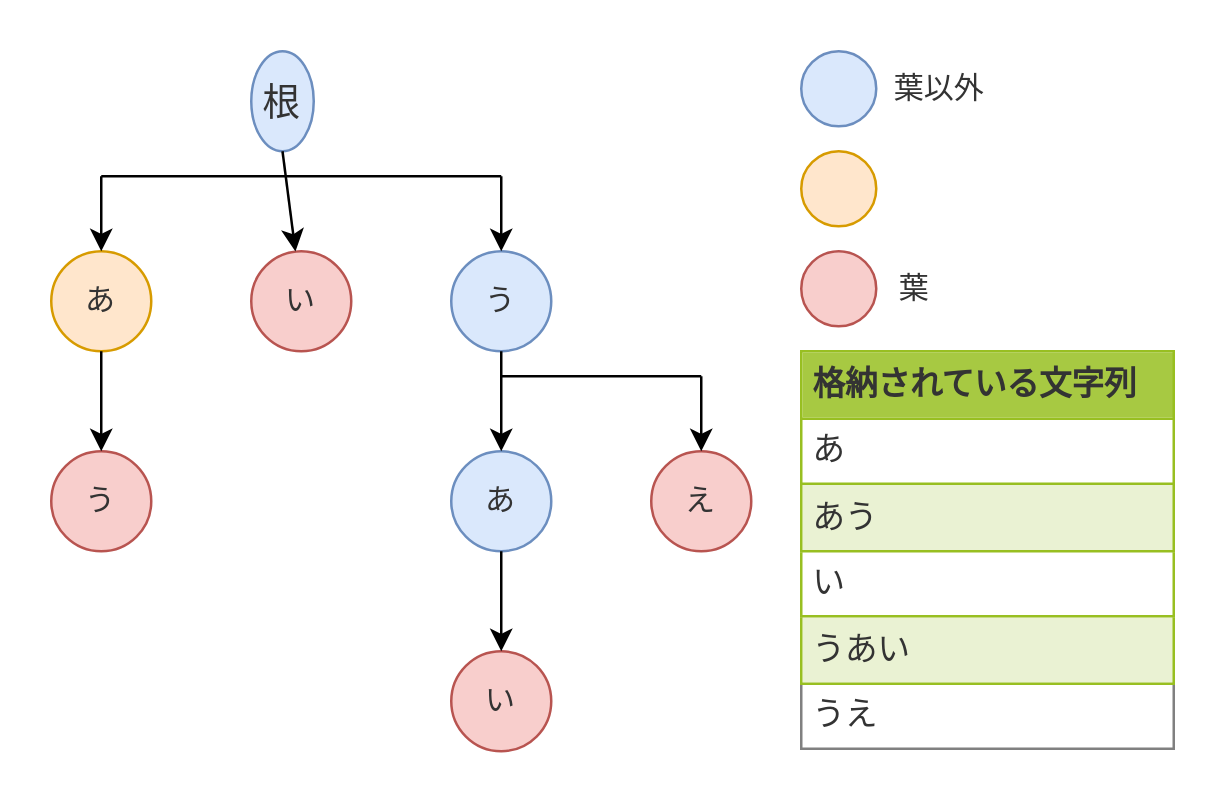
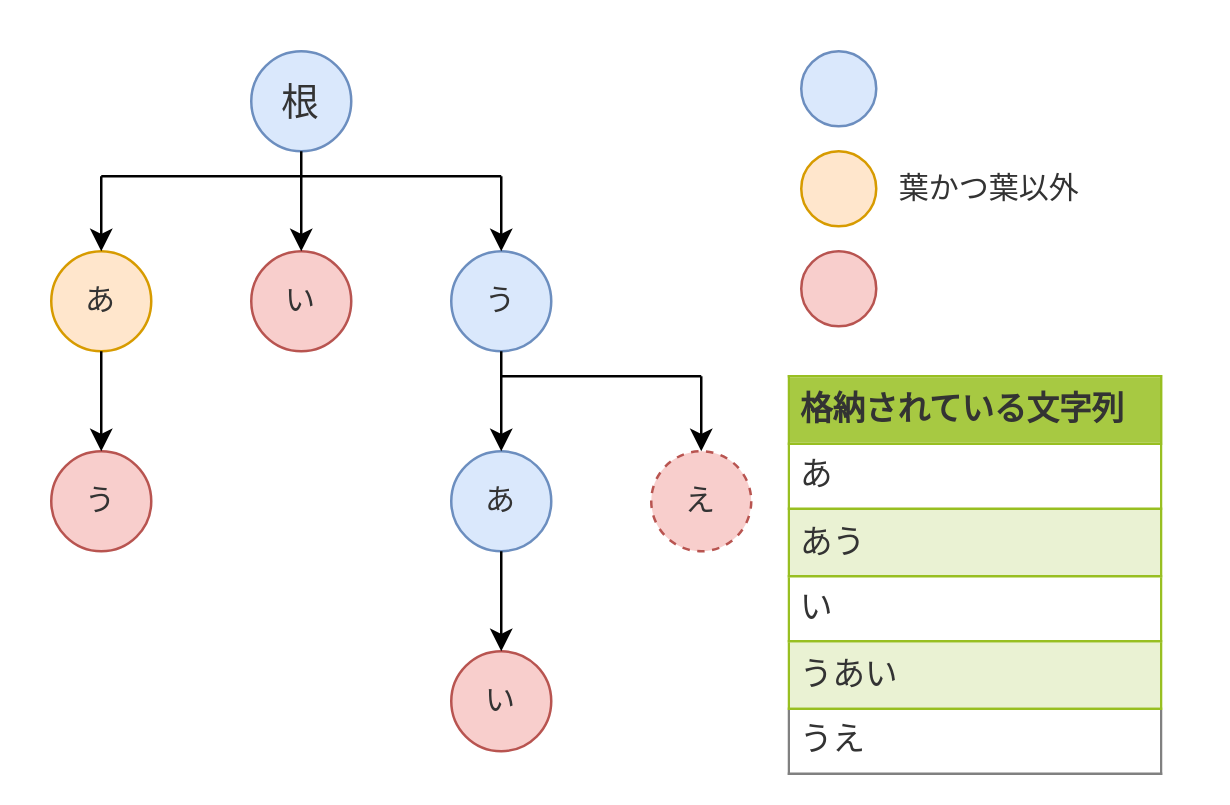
node "葉以外": removed
node "根": size 63x100 -> 100x100
node "葉かつ葉以外": added
node "葉": removed
node "え": style solid -> dashed
node "格納されている文字列 あ あう い うあい うえ": moved (989, 551) -> (976, 576)
